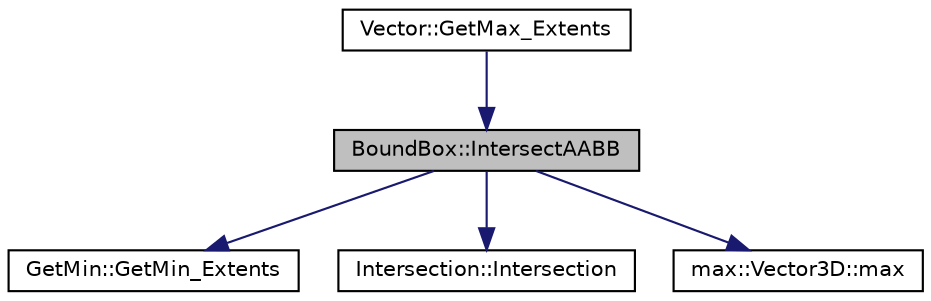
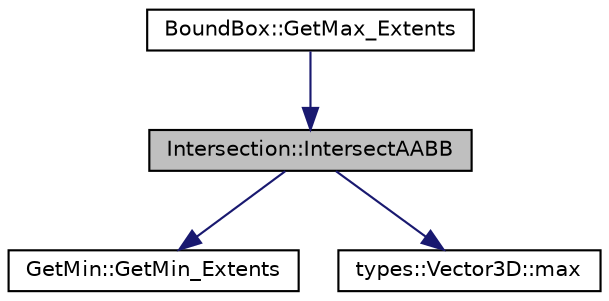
node "Vector::GetMax_Extents": label "Vector::GetMax_Extents" -> "BoundBox::GetMax_Extents"
node "BoundBox::IntersectAABB": label "BoundBox::IntersectAABB" -> "Intersection::IntersectAABB"
node "Intersection::Intersection": removed
node "max::Vector3D::max": label "max::Vector3D::max" -> "types::Vector3D::max"
